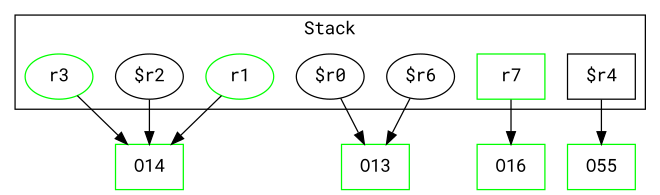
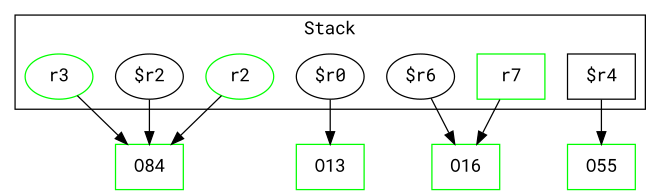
node "r1": label "r1" -> "r2"
edge "$r6" -> "O13": now "$r6" -> "O16"
node "O14": label "O14" -> "O84"
